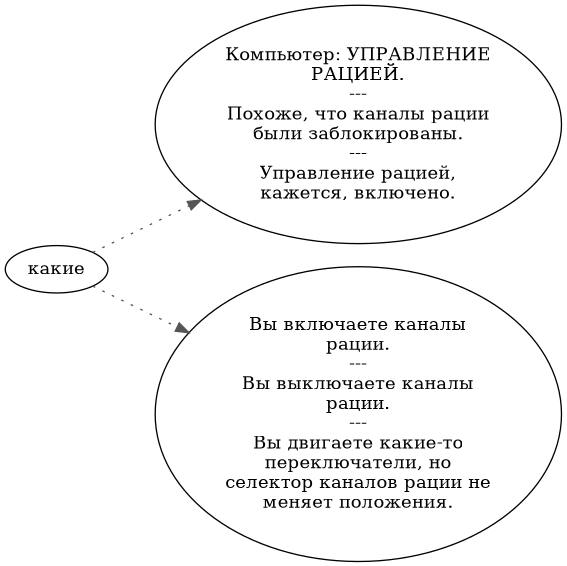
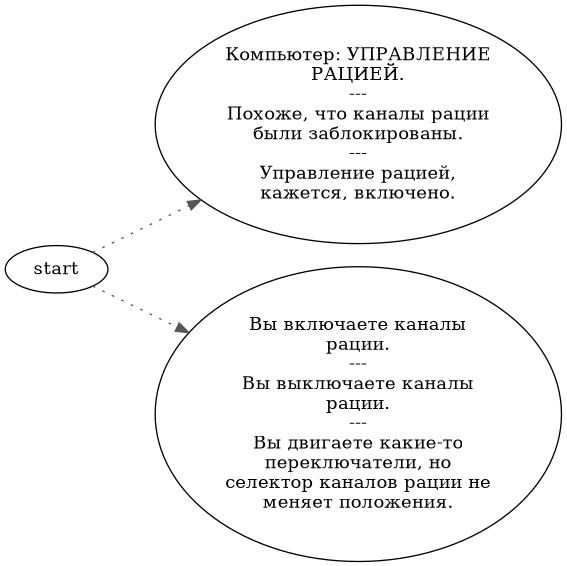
node "какие": label "какие" -> "start"
